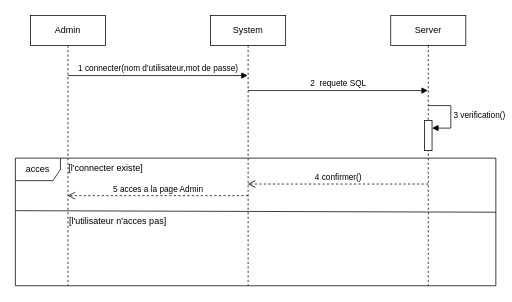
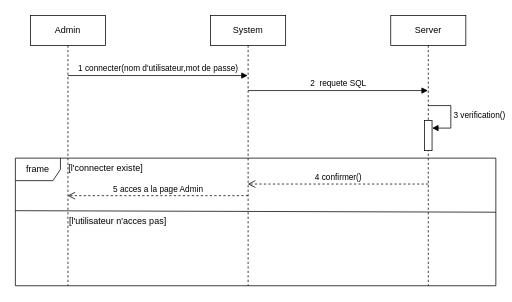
node "acces": label "acces" -> "frame"
